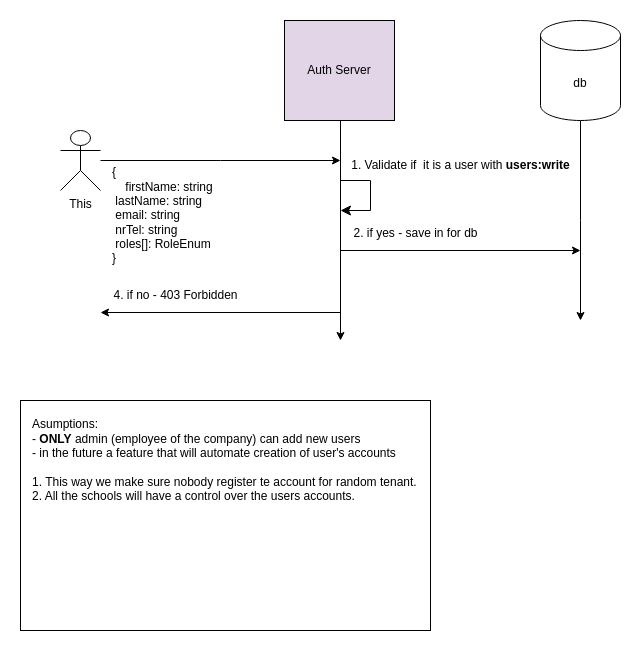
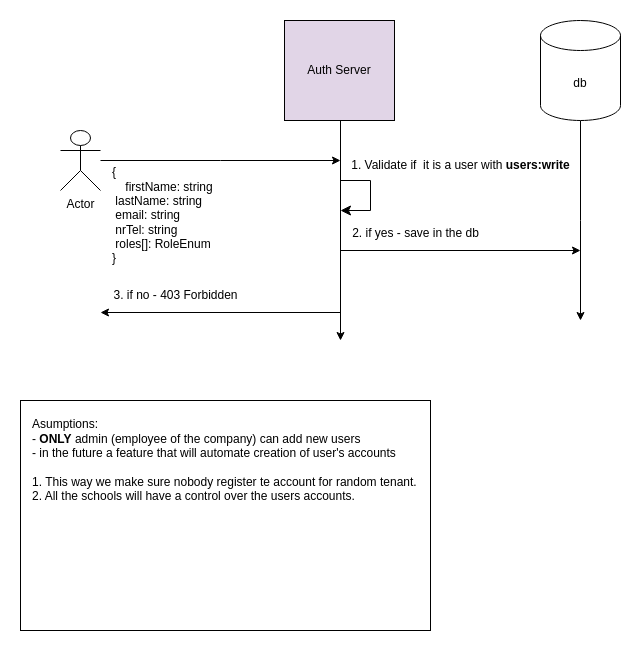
node "This": label "This" -> "Actor"
node "2. if yes - save in for db": label "2. if yes - save in for db" -> "2. if yes - save in the db"
node "4. if no - 403 Forbidden": label "4. if no - 403 Forbidden" -> "3. if no - 403 Forbidden"
